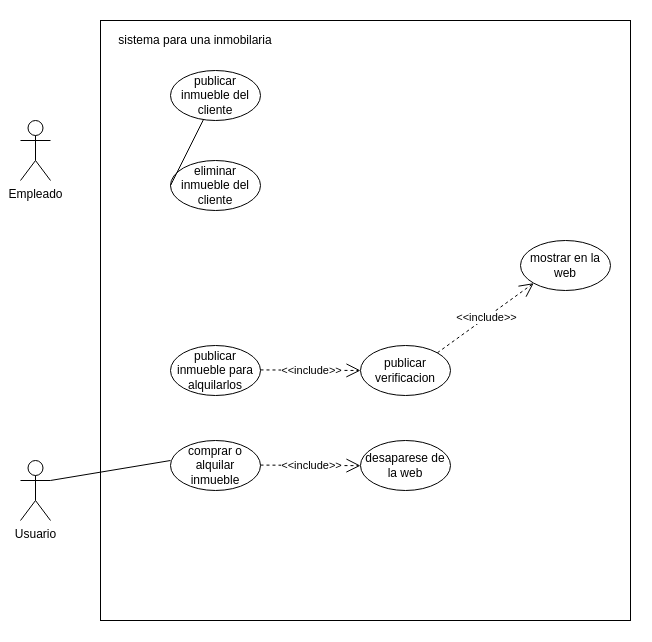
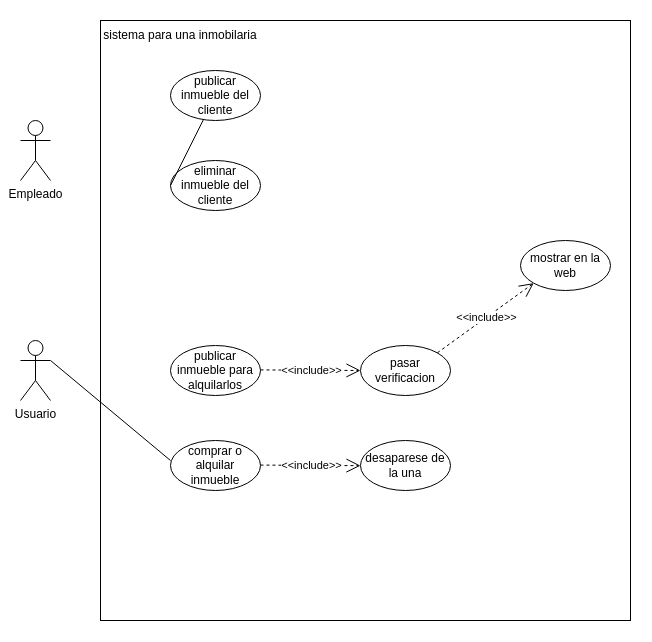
node "sistema para una inmobilaria": moved (196, 41) -> (181, 36)
node "publicar verificacion": label "publicar verificacion" -> "pasar verificacion"
node "desaparese de la web": label "desaparese de la web" -> "desaparese de la una"
node "Usuario": moved (36, 491) -> (36, 371)
